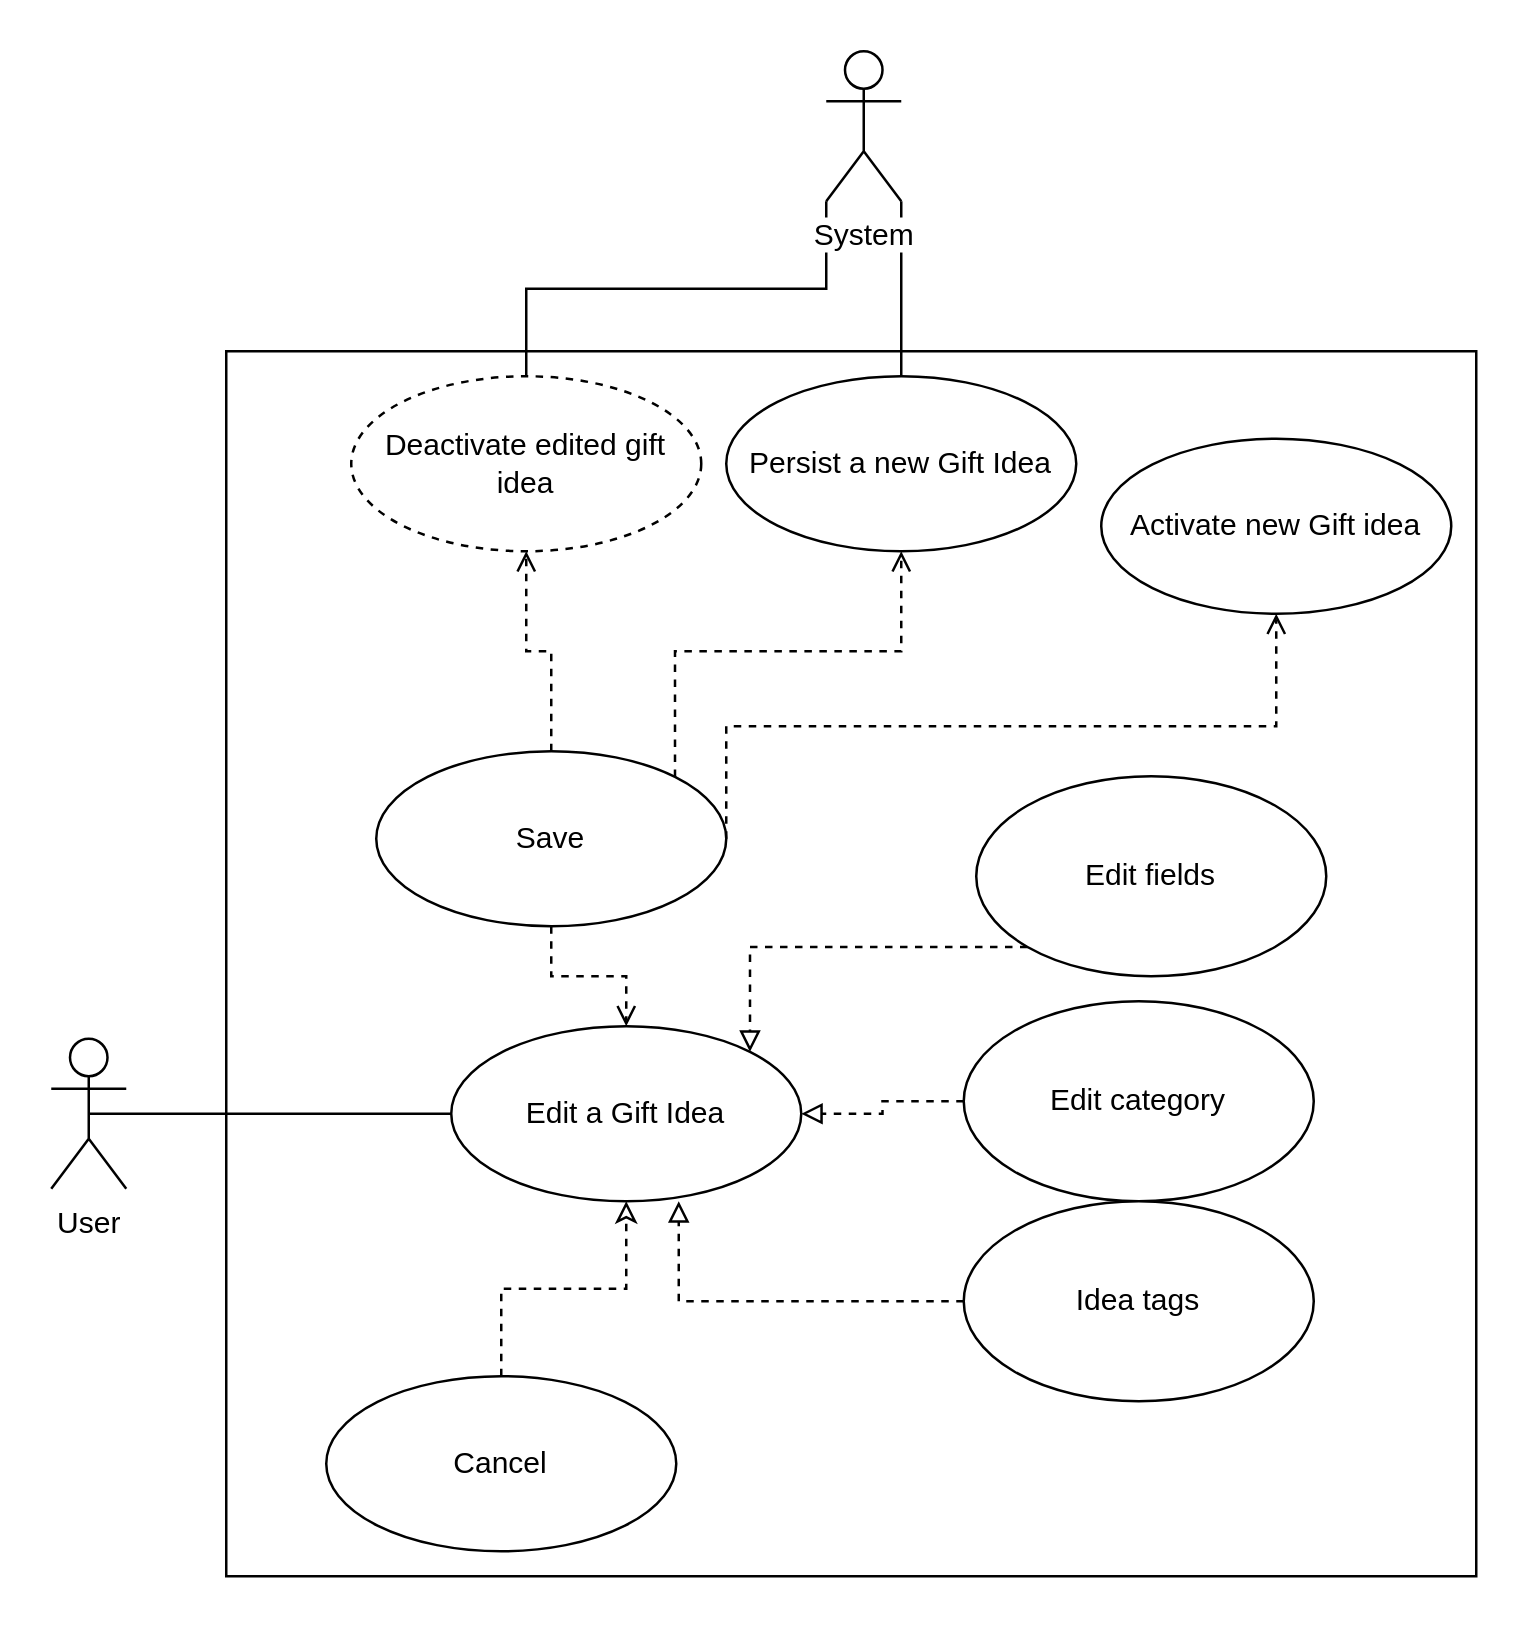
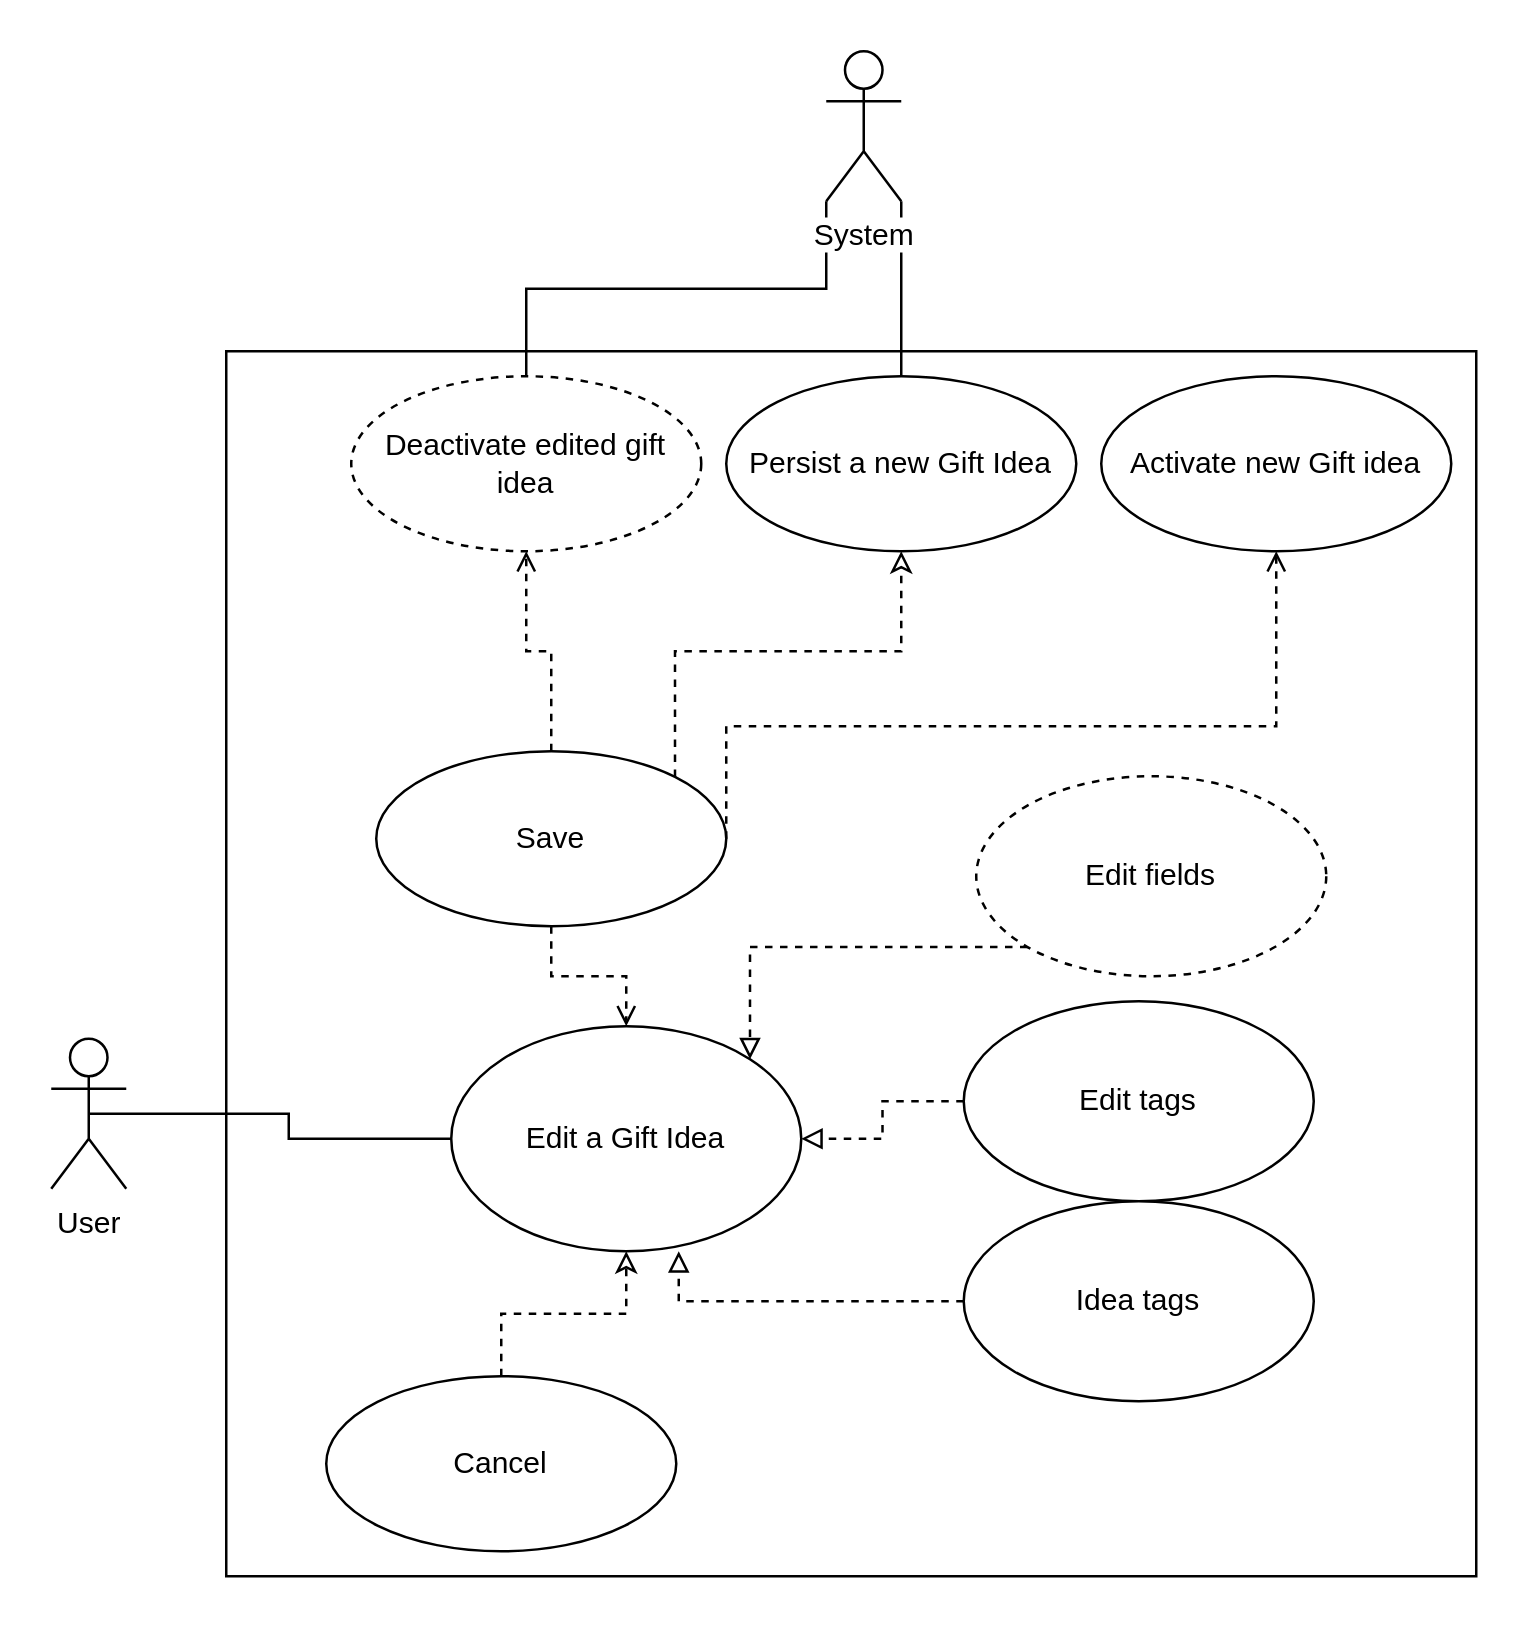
node "Activate new Gift idea": moved (1276, 526) -> (1276, 464)
edge "Save" -> "Persist a new Gift Idea": arrowhead open -> classic
node "Edit fields": style solid -> dashed
node "Edit category": label "Edit category" -> "Edit tags"
node "Edit a Gift Idea": size 350x175 -> 350x225
